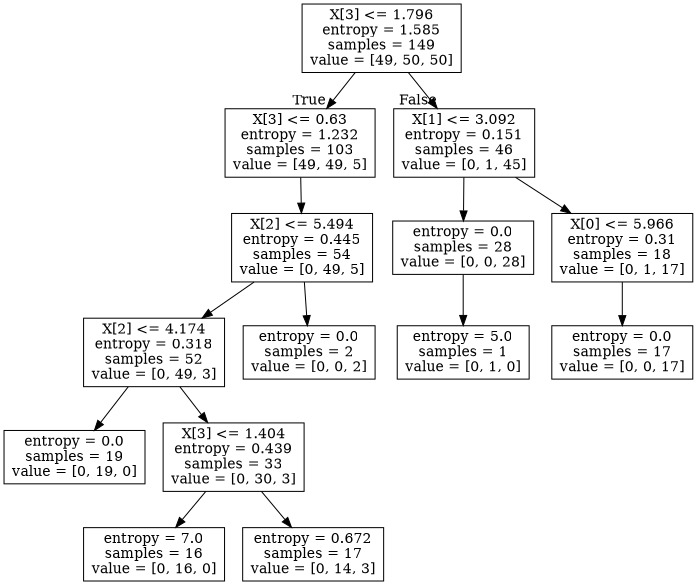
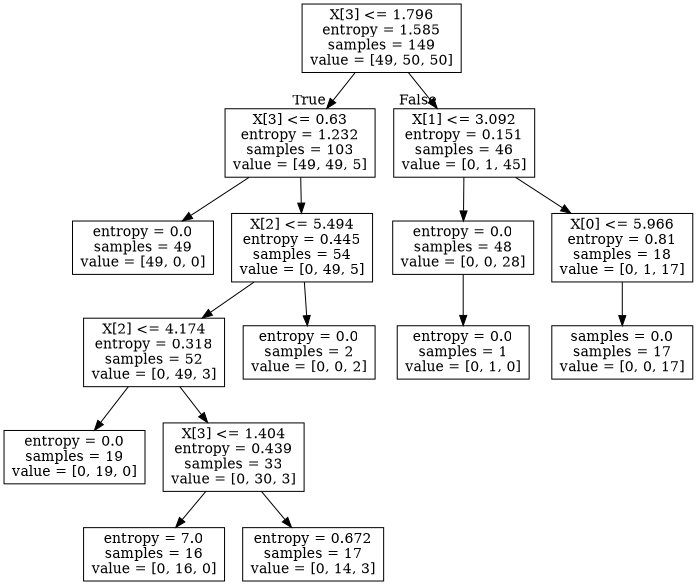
node "entropy = 0.0 samples = 49 value = [49, 0, 0]": added
node "entropy = 0.0 samples = 28 value = [0, 0, 28]": label "entropy = 0.0 samples = 28 value = [0, 0, 28]" -> "entropy = 0.0 samples = 48 value = [0, 0, 28]"
node "X[0] <= 5.966 entropy = 0.31 samples = 18 value = [0, 1, 17]": label "X[0] <= 5.966 entropy = 0.31 samples = 18 value = [0, 1, 17]" -> "X[0] <= 5.966 entropy = 0.81 samples = 18 value = [0, 1, 17]"
node "entropy = 5.0 samples = 1 value = [0, 1, 0]": label "entropy = 5.0 samples = 1 value = [0, 1, 0]" -> "entropy = 0.0 samples = 1 value = [0, 1, 0]"
node "entropy = 0.0 samples = 17 value = [0, 0, 17]": label "entropy = 0.0 samples = 17 value = [0, 0, 17]" -> "samples = 0.0 samples = 17 value = [0, 0, 17]"
